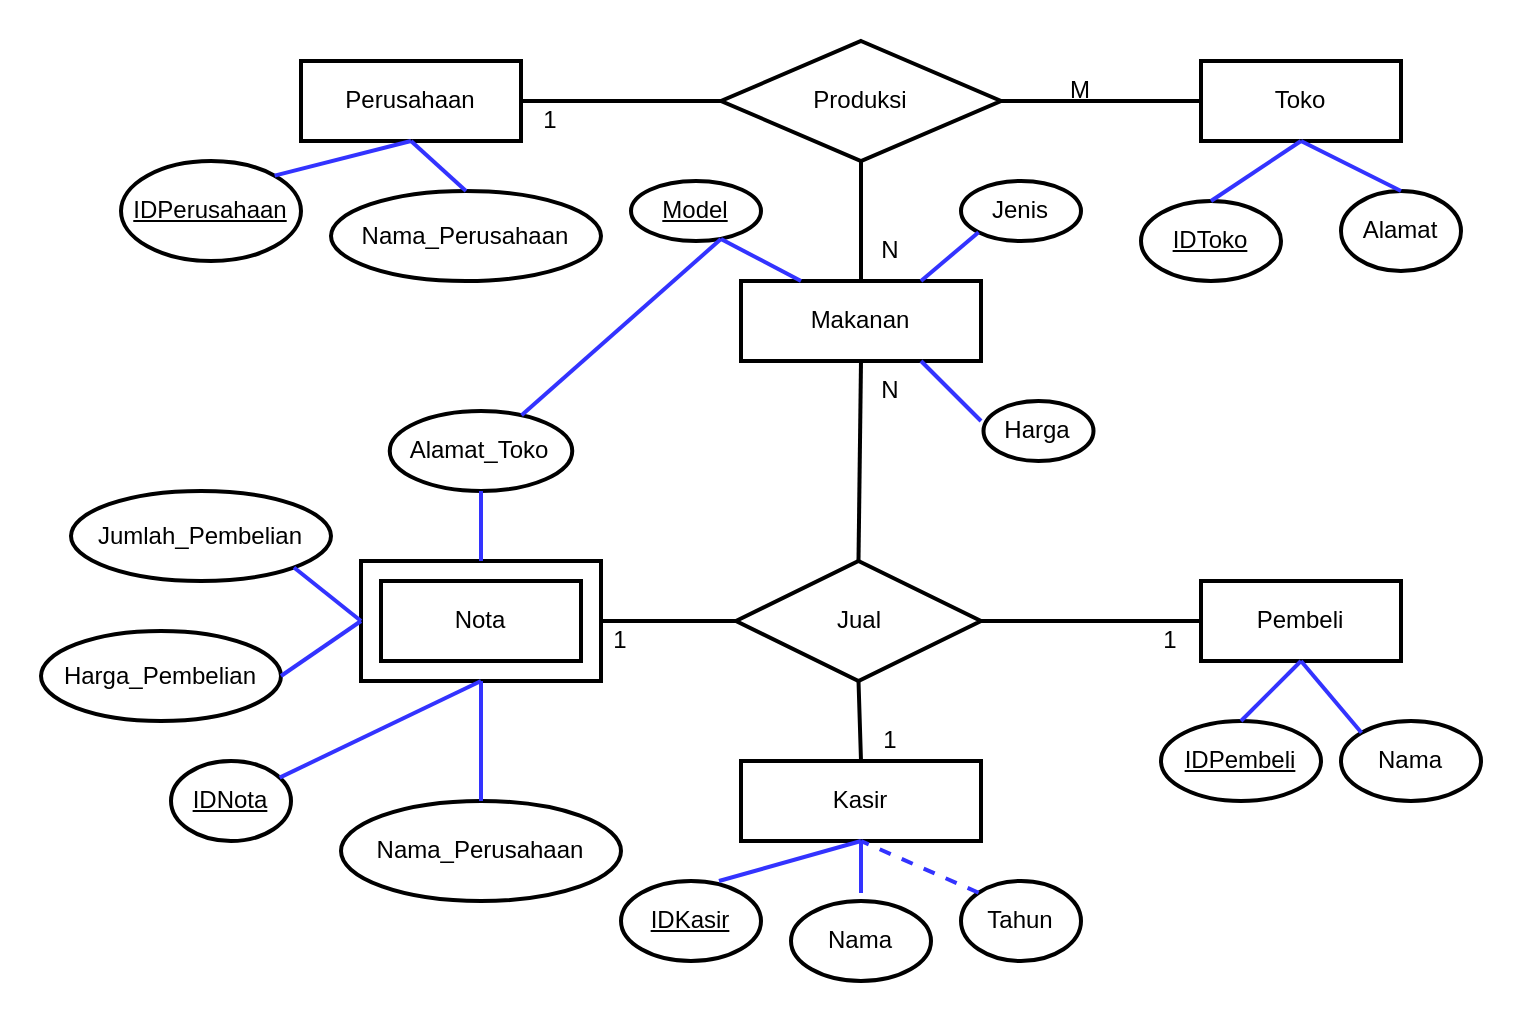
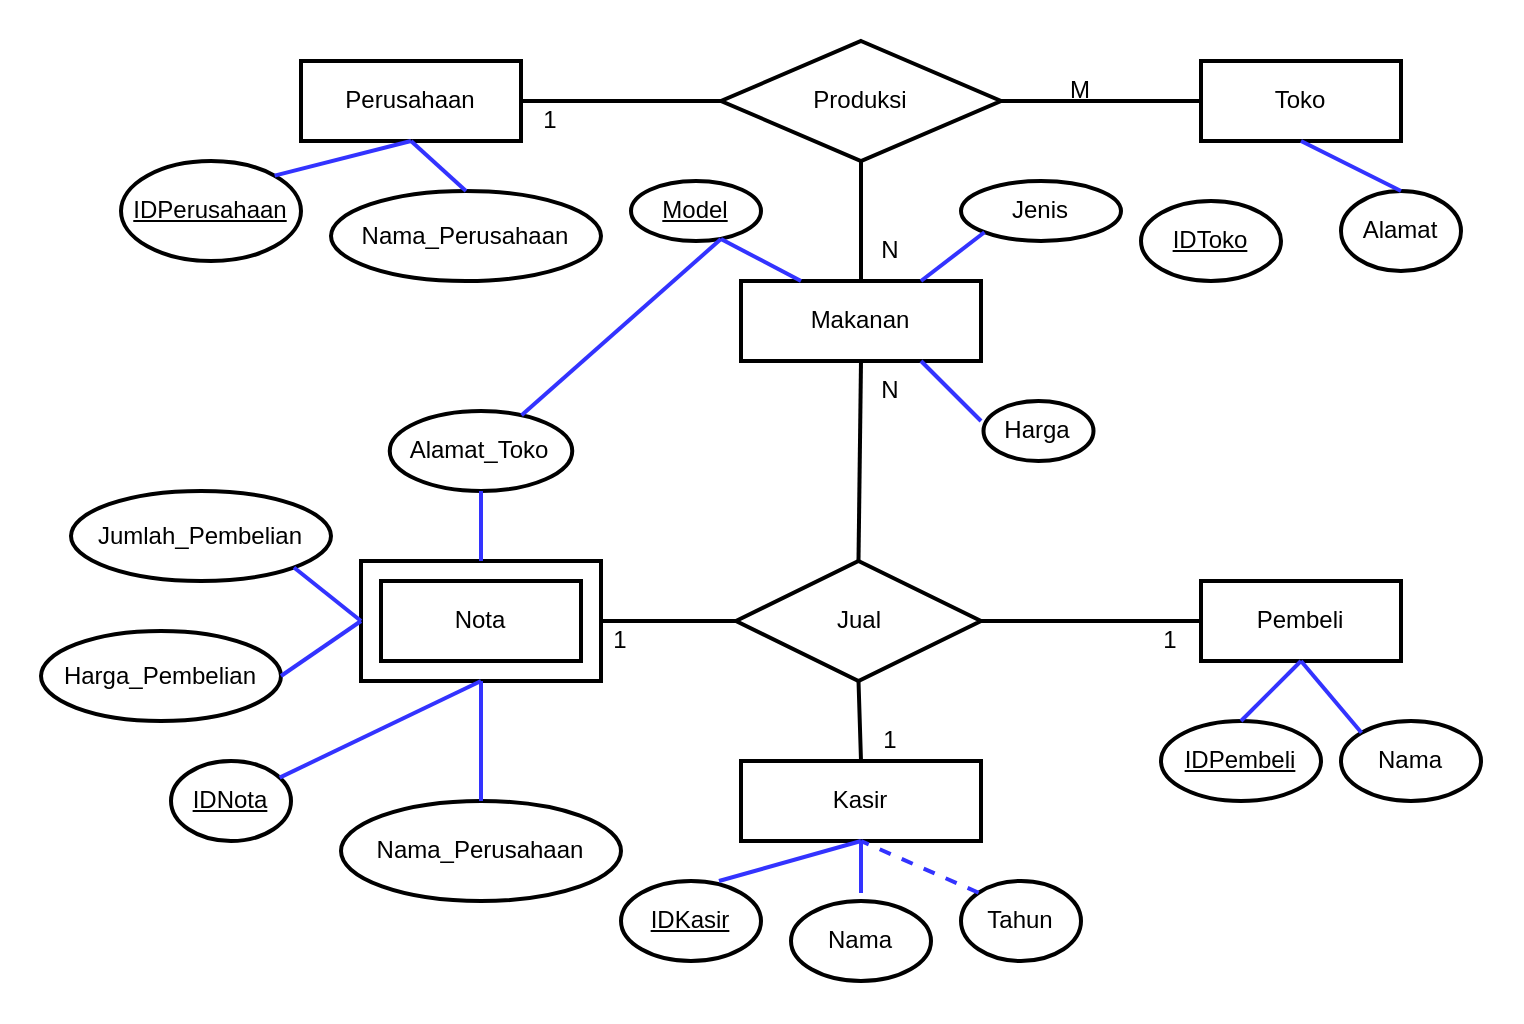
edge "Toko" -- "IDToko": removed
node "Jenis": size 120x60 -> 160x60
